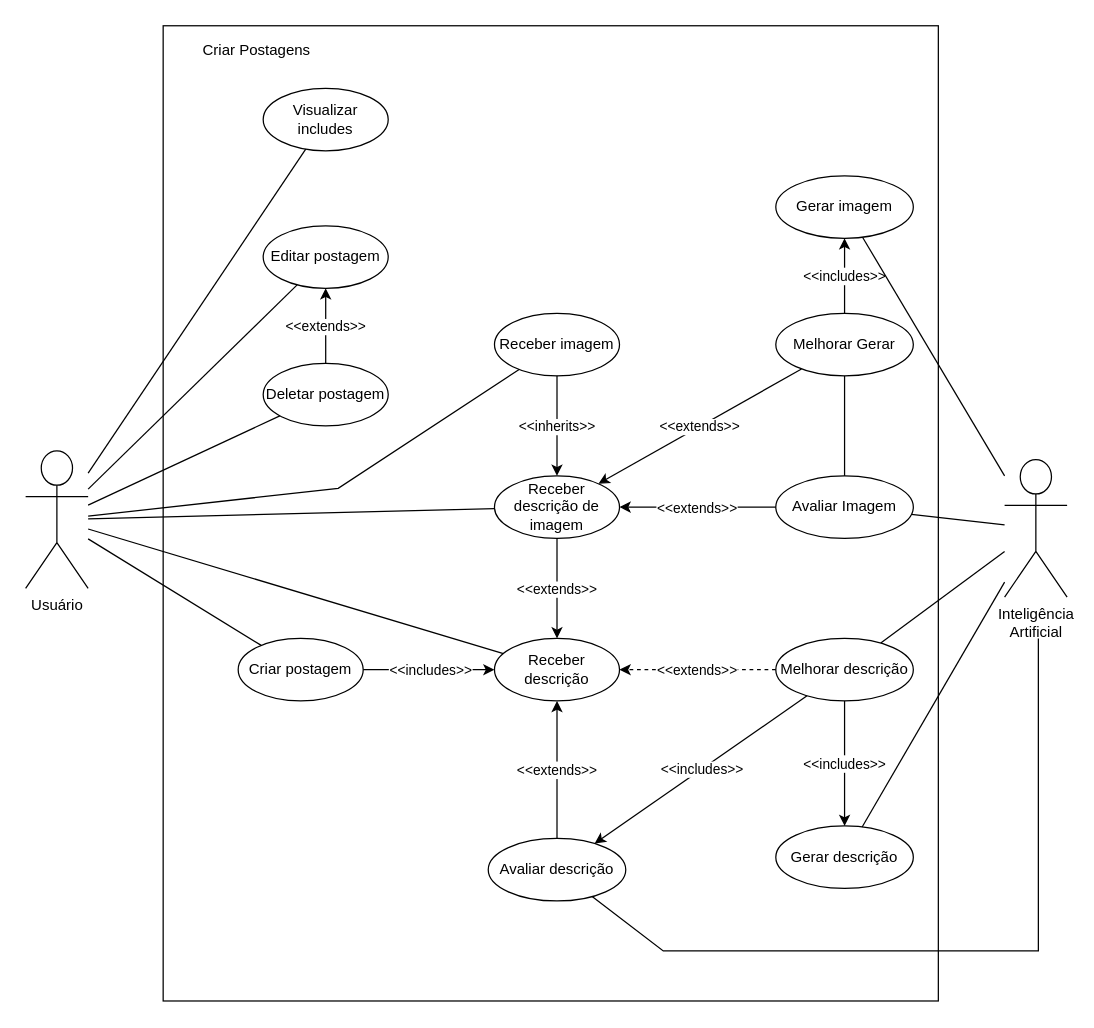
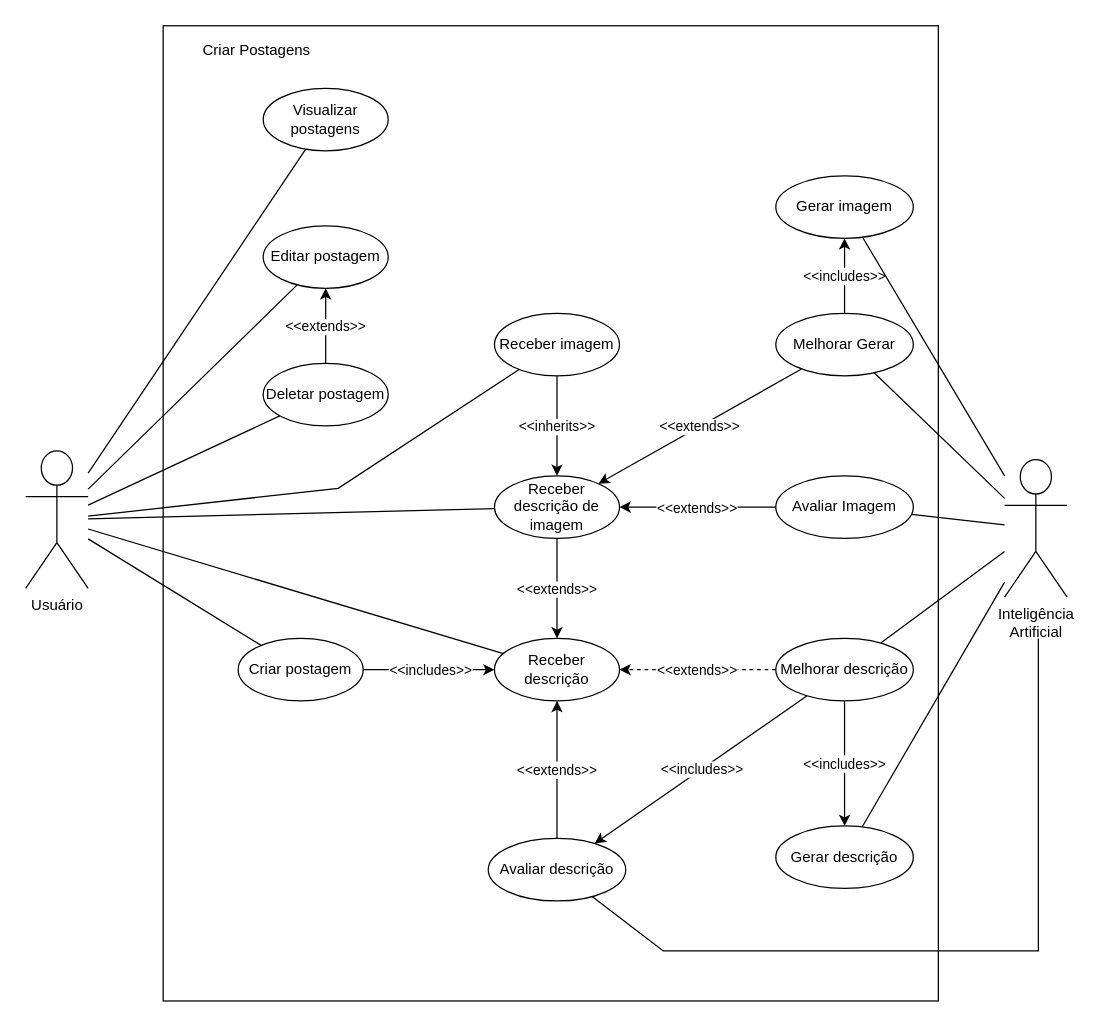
node "Visualizar includes": label "Visualizar includes" -> "Visualizar postagens"
edge "Melhorar Gerar" -- "Avaliar Imagem": now "Melhorar Gerar" -- "Inteligência Artificial"
